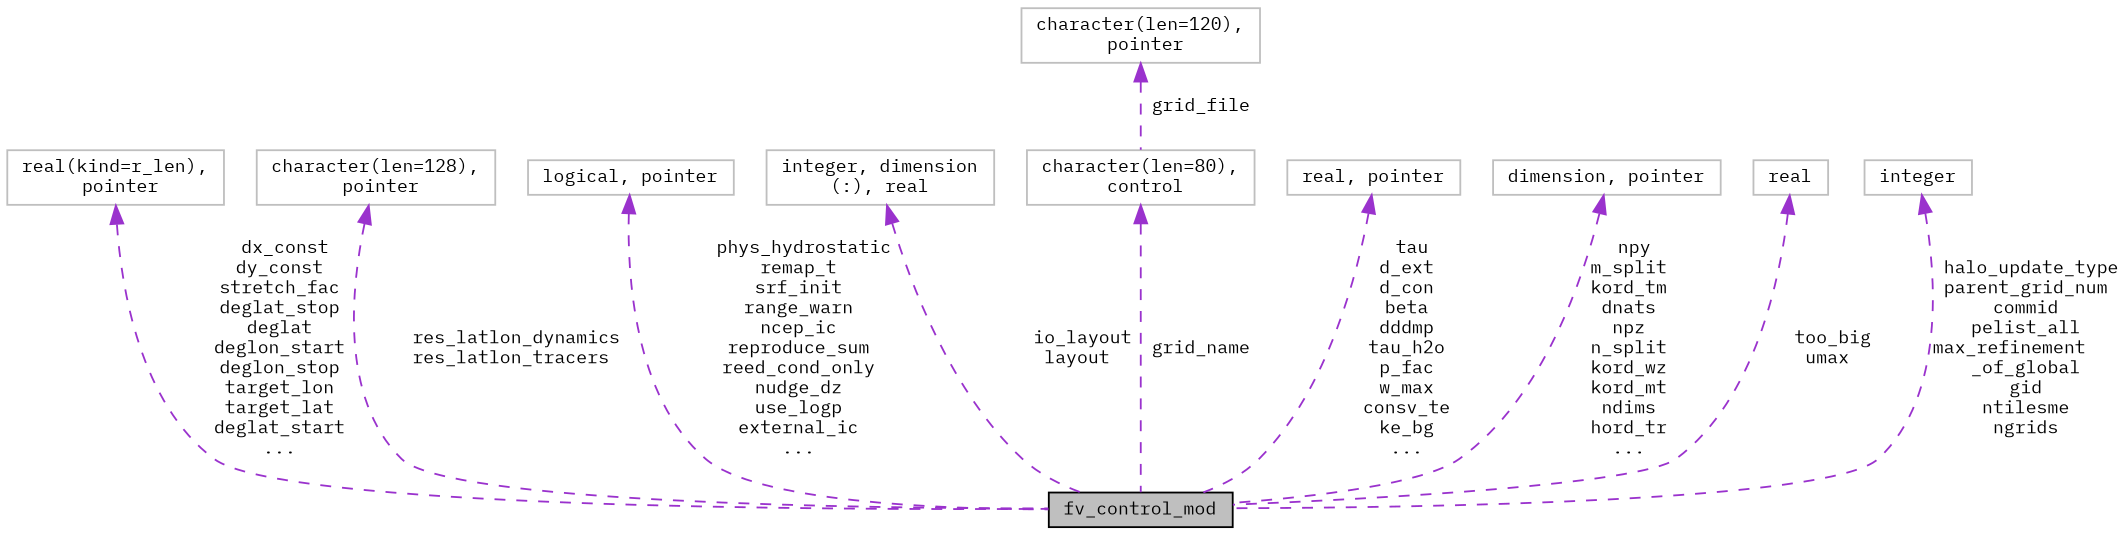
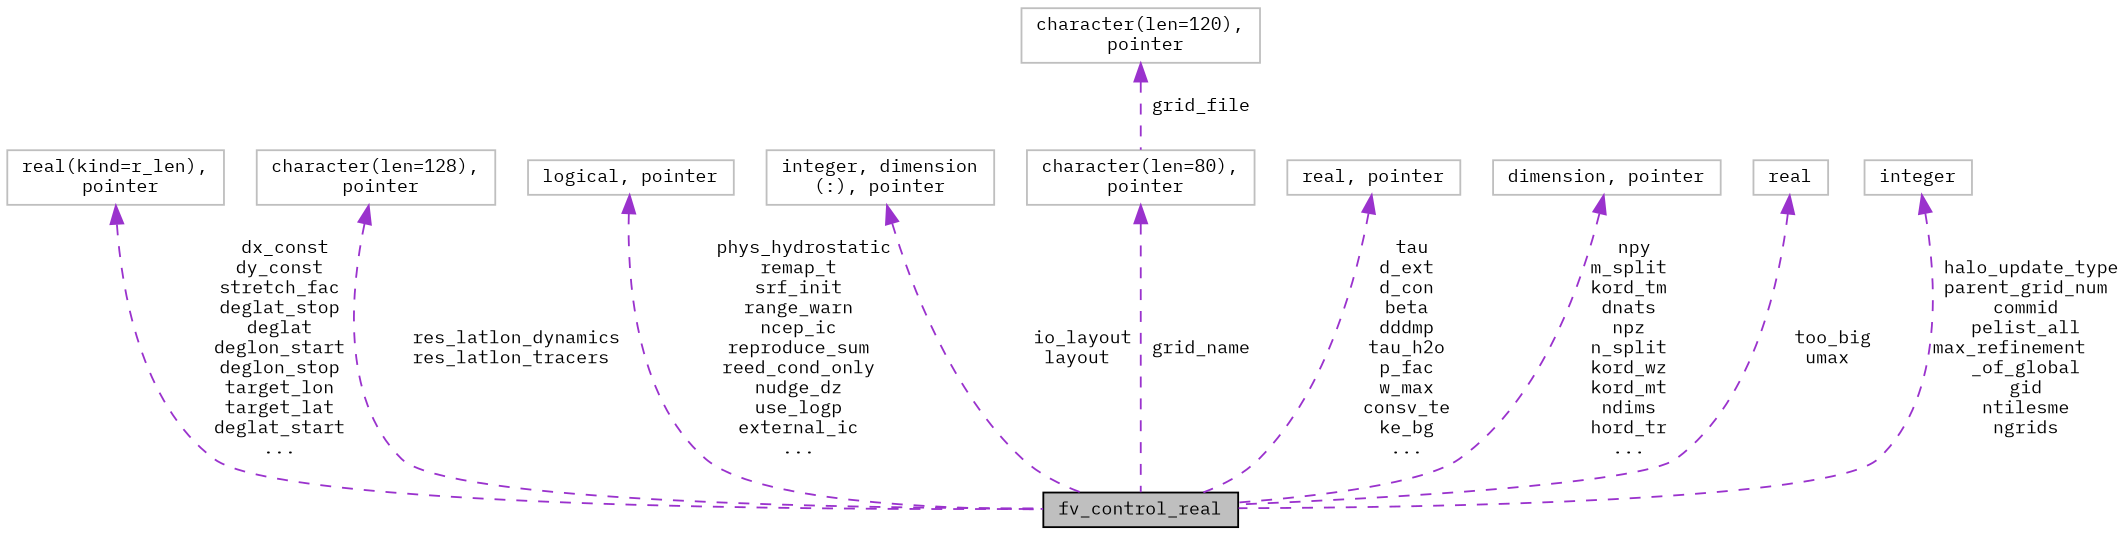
node "integer, dimension (:), real": label "integer, dimension (:), real" -> "integer, dimension (:), pointer"
node "character(len=80), control": label "character(len=80), control" -> "character(len=80), pointer"
node "fv_control_mod": label "fv_control_mod" -> "fv_control_real"
